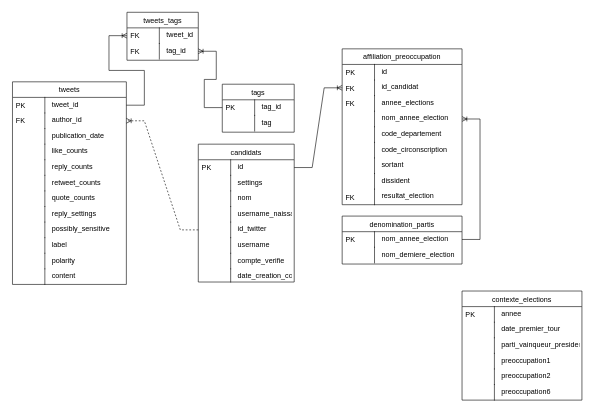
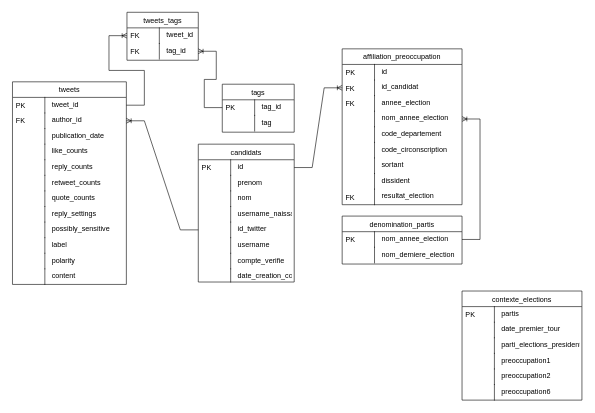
node "annee_elections": label "annee_elections" -> "annee_election"
edge "id_twitter" -> "author_id": style dashed -> solid
node "settings": label "settings" -> "prenom"
node "annee": label "annee" -> "partis"
node "parti_vainqueur_presidentielles": label "parti_vainqueur_presidentielles" -> "parti_elections_presidentielles"
